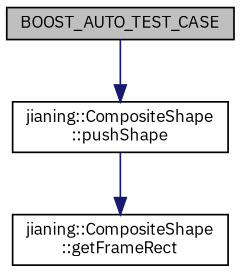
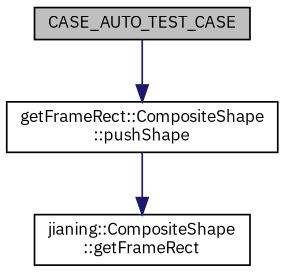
node "BOOST_AUTO_TEST_CASE": label "BOOST_AUTO_TEST_CASE" -> "CASE_AUTO_TEST_CASE"
node "jianing::CompositeShape ::pushShape": label "jianing::CompositeShape ::pushShape" -> "getFrameRect::CompositeShape ::pushShape"
